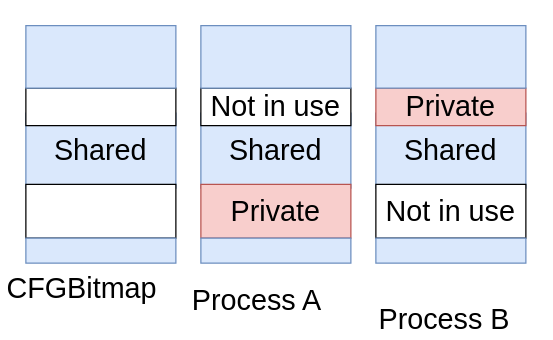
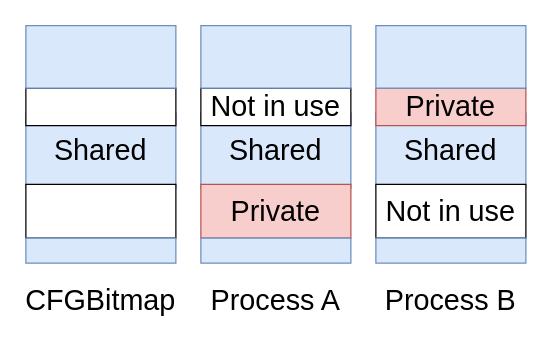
node "CFGBitmap": moved (82, 288) -> (101, 301)
node "Process A": moved (257, 301) -> (276, 301)
node "Process B": moved (444, 319) -> (451, 301)
